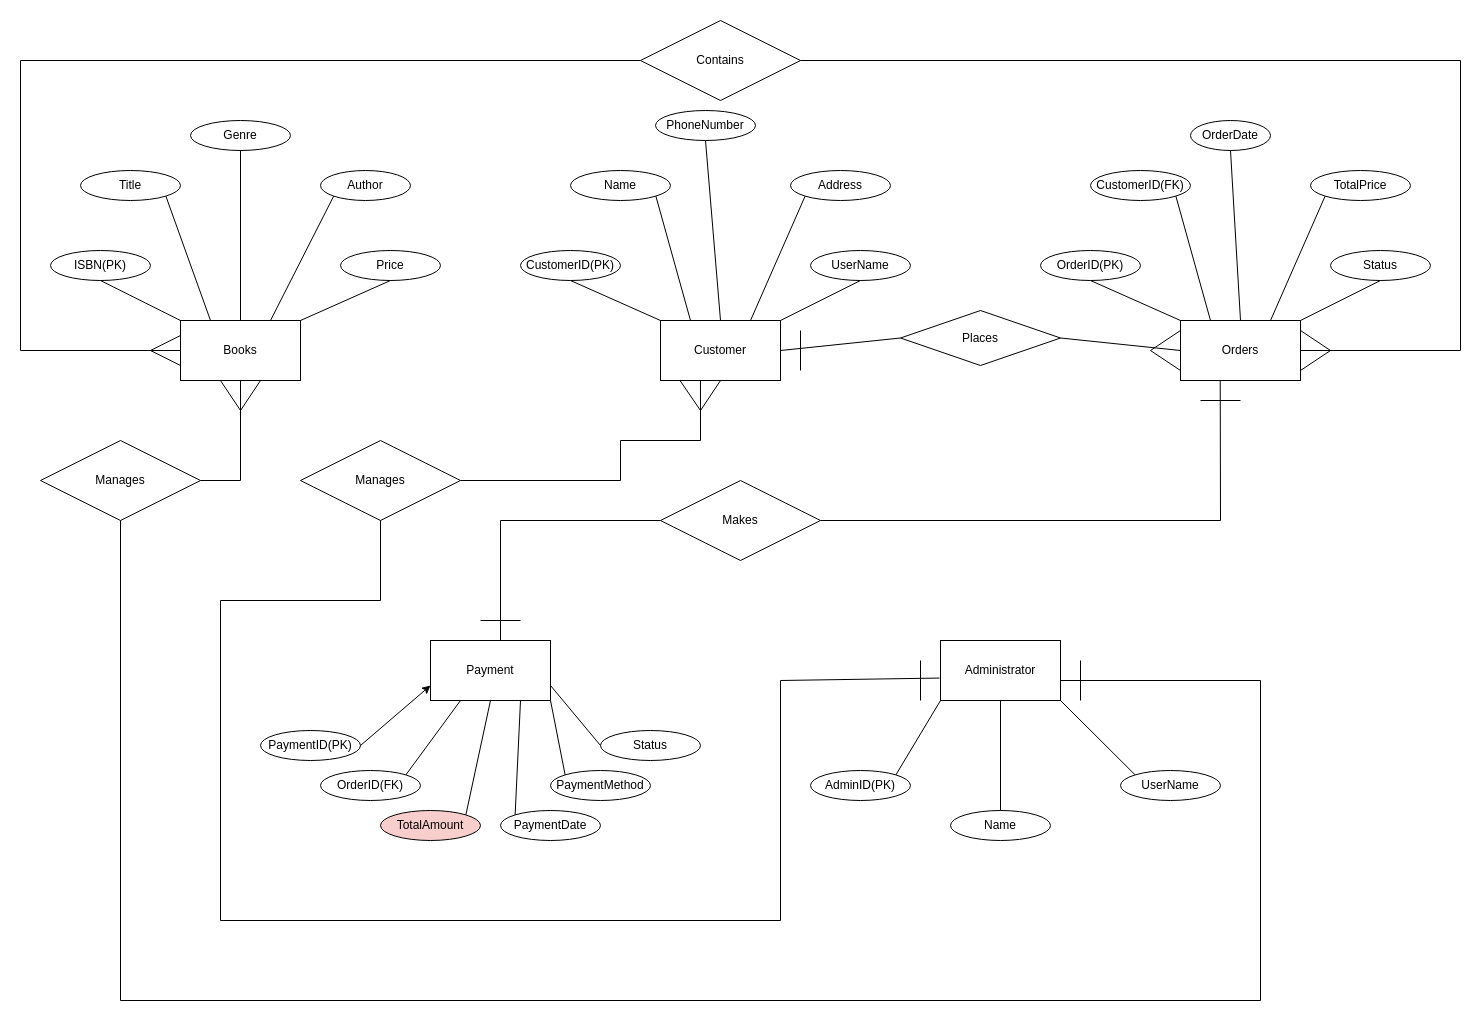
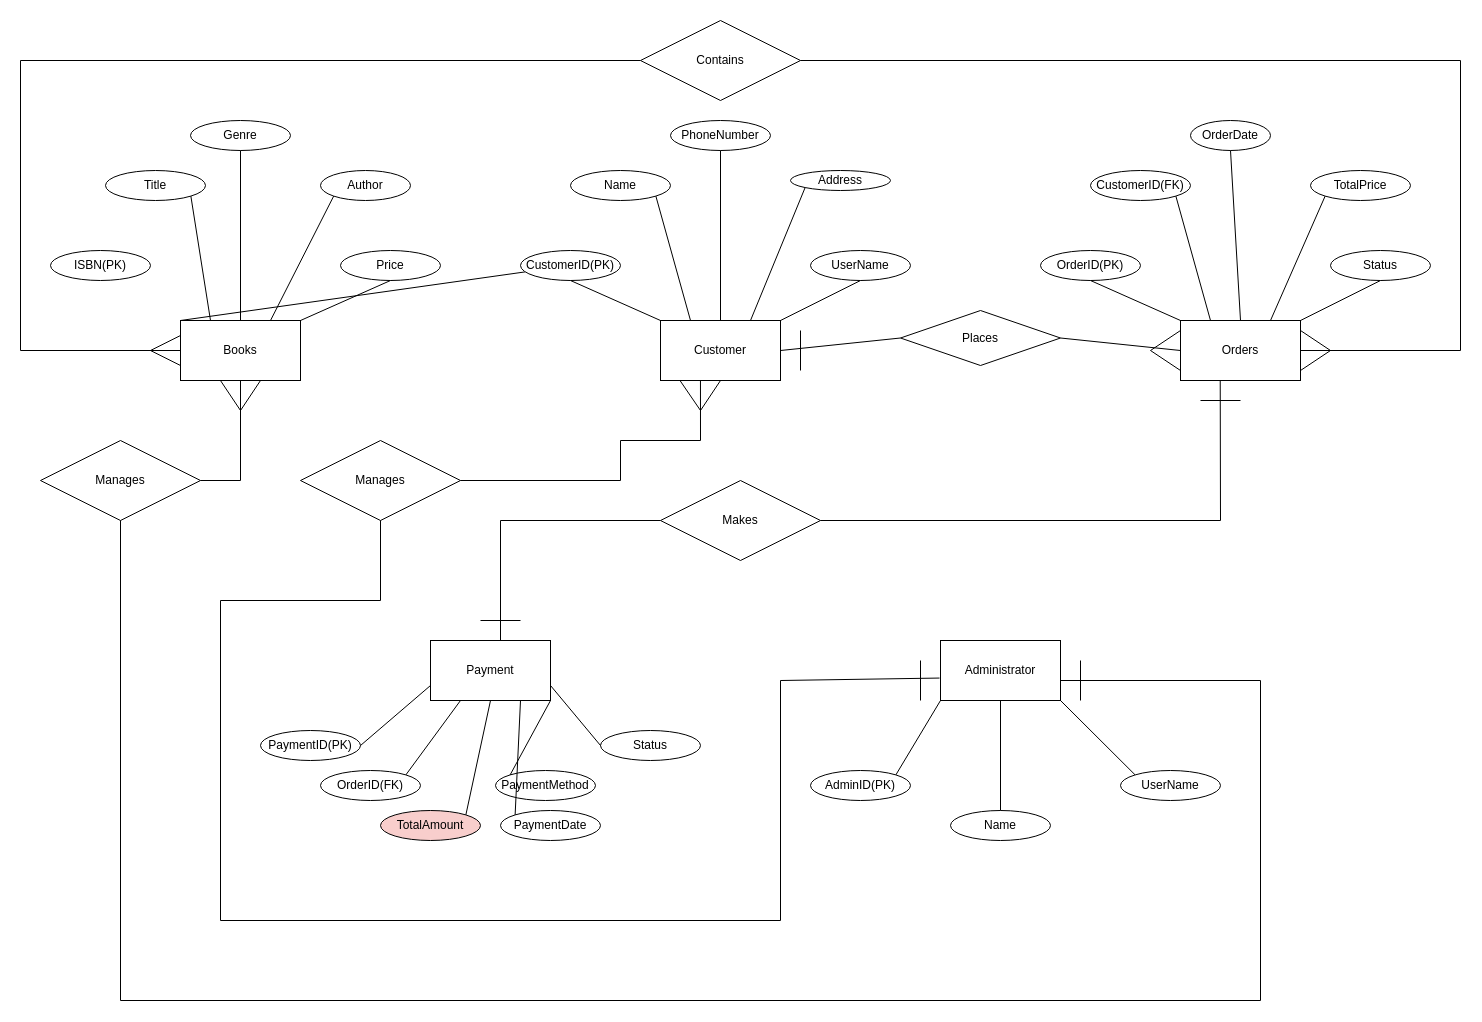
node "PhoneNumber": moved (706, 126) -> (721, 136)
node "Title": moved (131, 186) -> (156, 186)
node "Address": size 100x30 -> 100x20
edge "ISBN(PK)" -- "Books": now "CustomerID(PK)" -- "Books"
edge "PaymentID(PK)" -> "Payment": arrowhead classic -> none
node "PaymentMethod": moved (601, 786) -> (546, 786)
